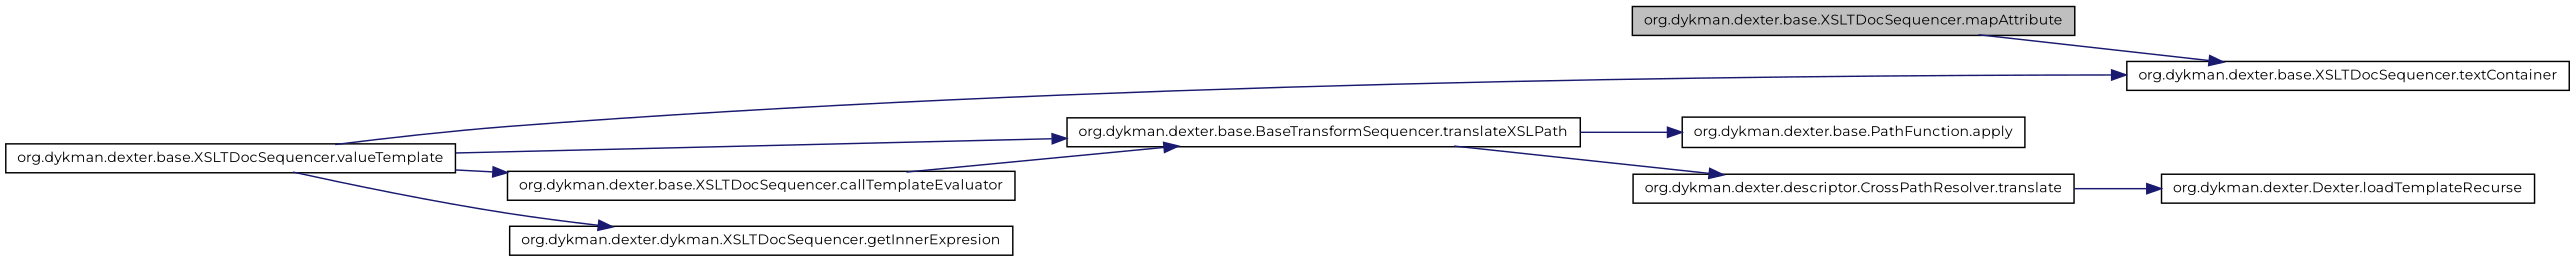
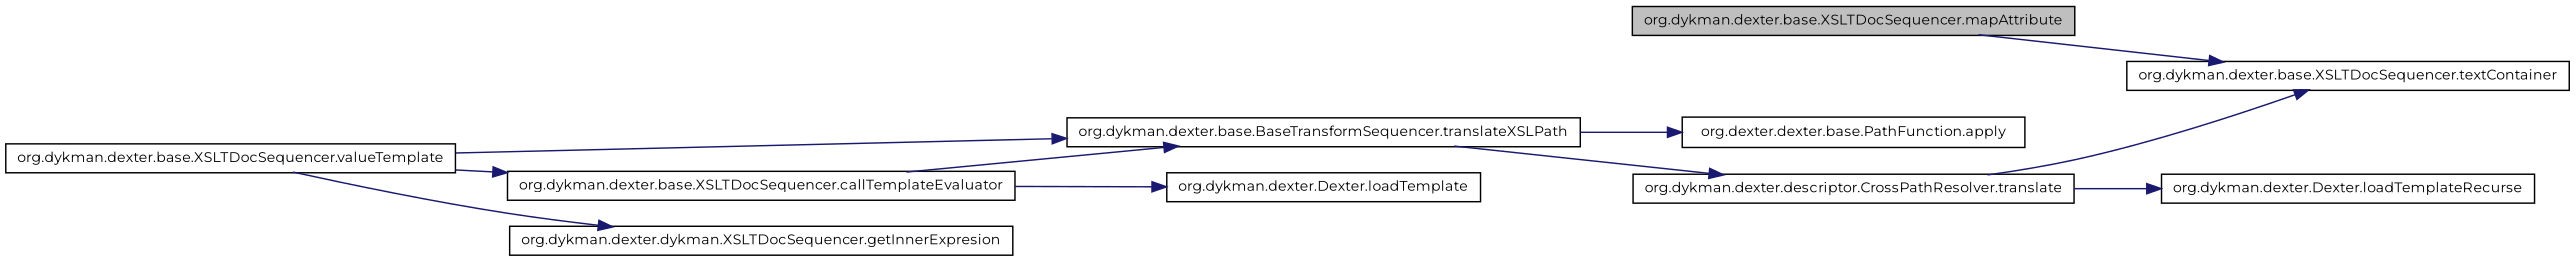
edge "org.dykman.dexter.base.XSLTDocSequencer.valueTemplate" -> "org.dykman.dexter.base.XSLTDocSequencer.textContainer": now "org.dykman.dexter.descriptor.CrossPathResolver.translate" -> "org.dykman.dexter.base.XSLTDocSequencer.textContainer"
node "org.dykman.dexter.base.PathFunction.apply": label "org.dykman.dexter.base.PathFunction.apply" -> "org.dexter.dexter.base.PathFunction.apply"
node "org.dykman.dexter.Dexter.loadTemplate": added
